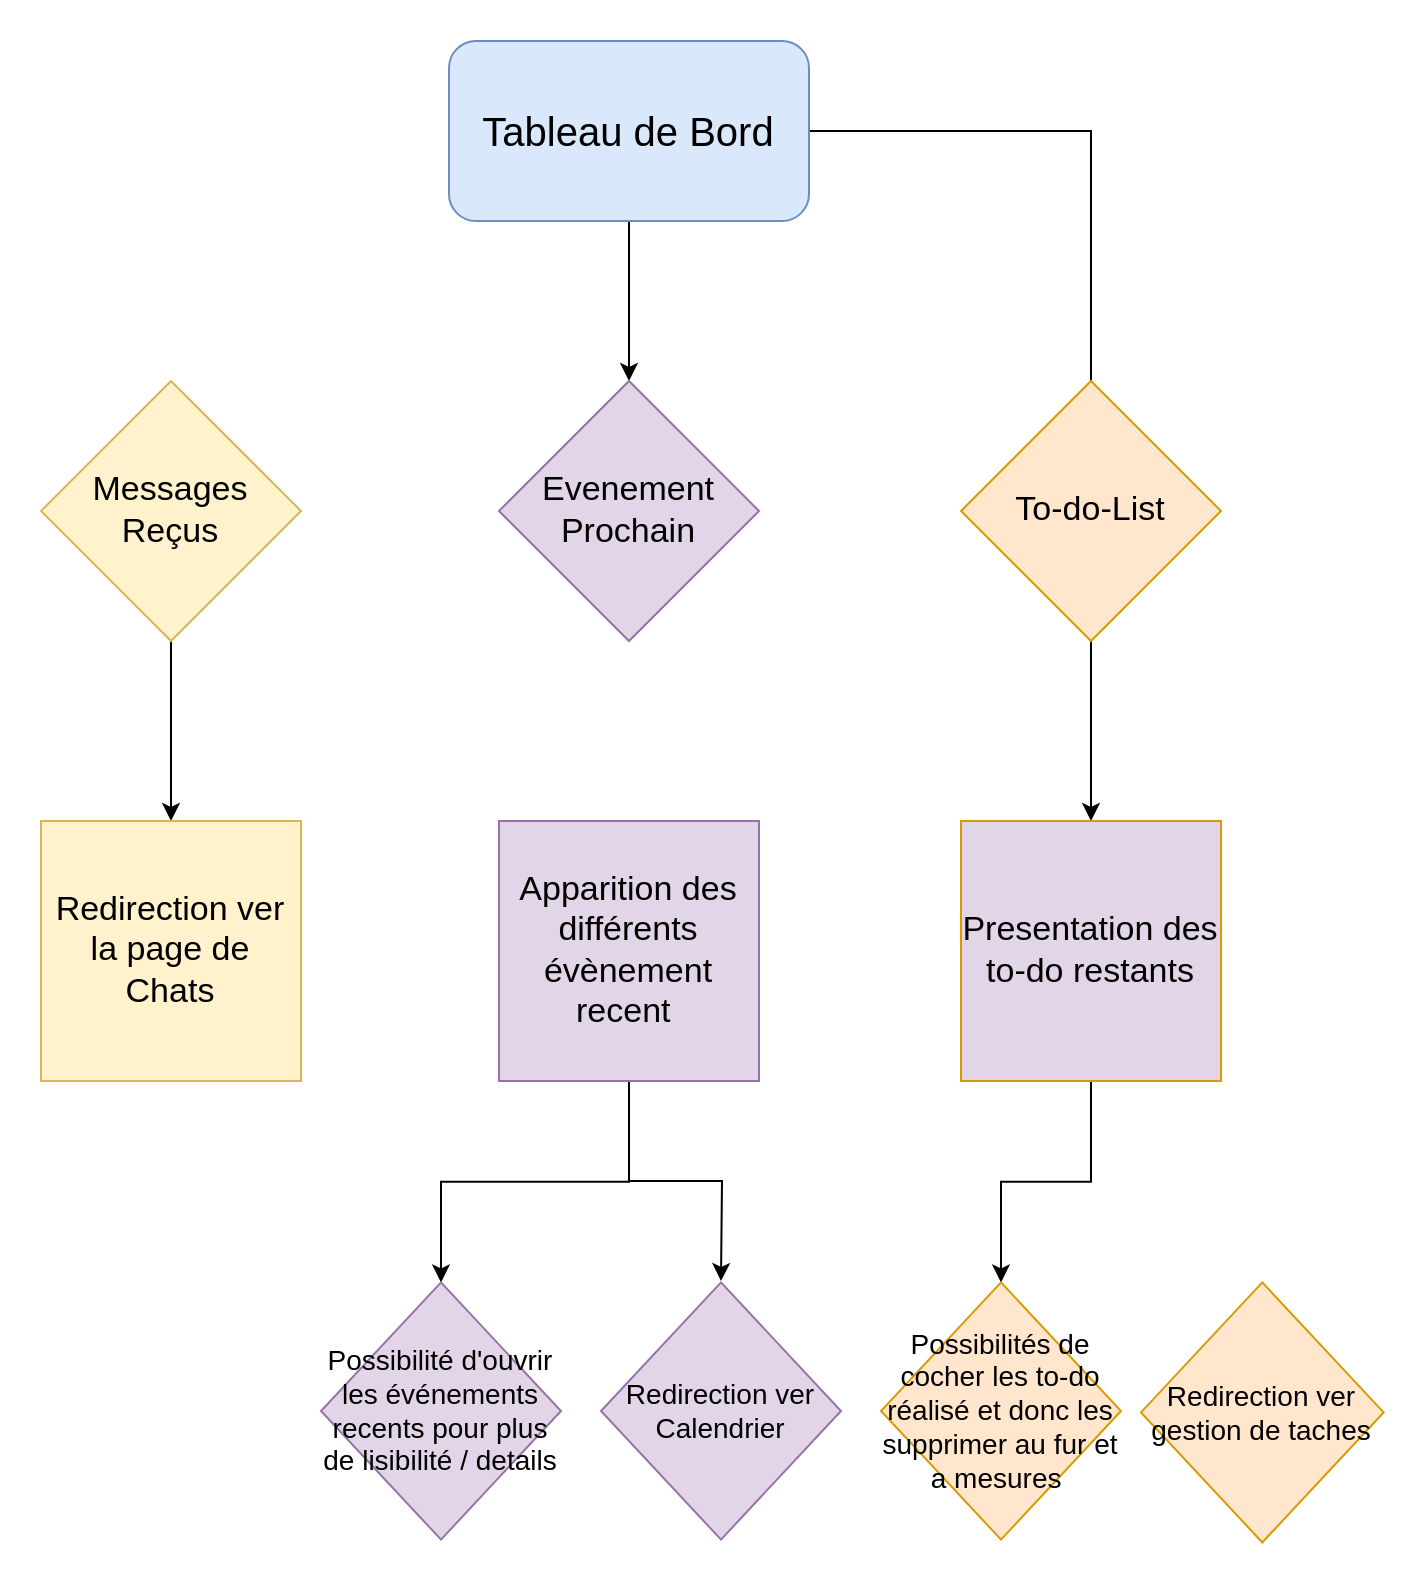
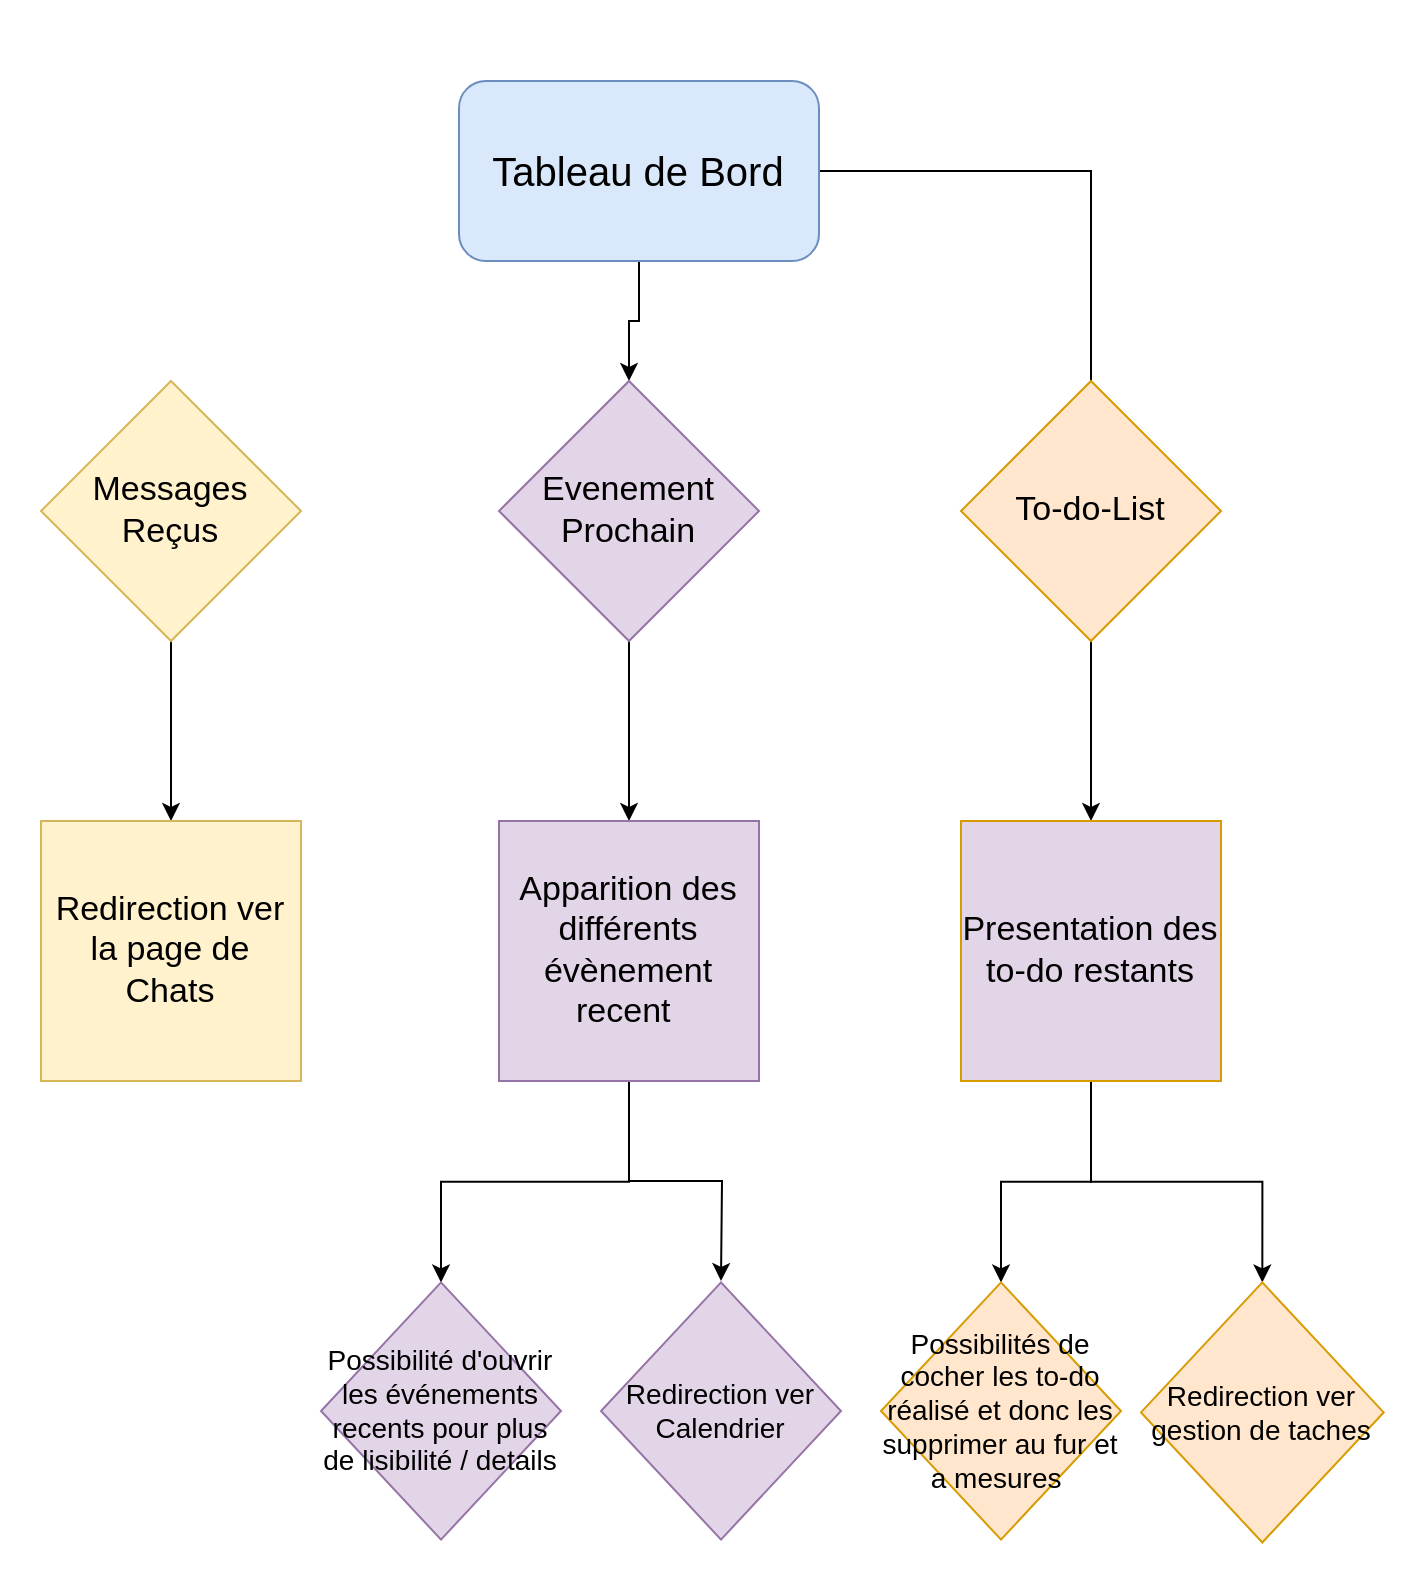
node "Tableau de Bord": moved (629, 131) -> (639, 171)
edge "Evenement Prochain" -> "Apparition des différents évènement recent": added
edge "Presentation des to-do restants" -> "Redirection ver gestion de taches": added
